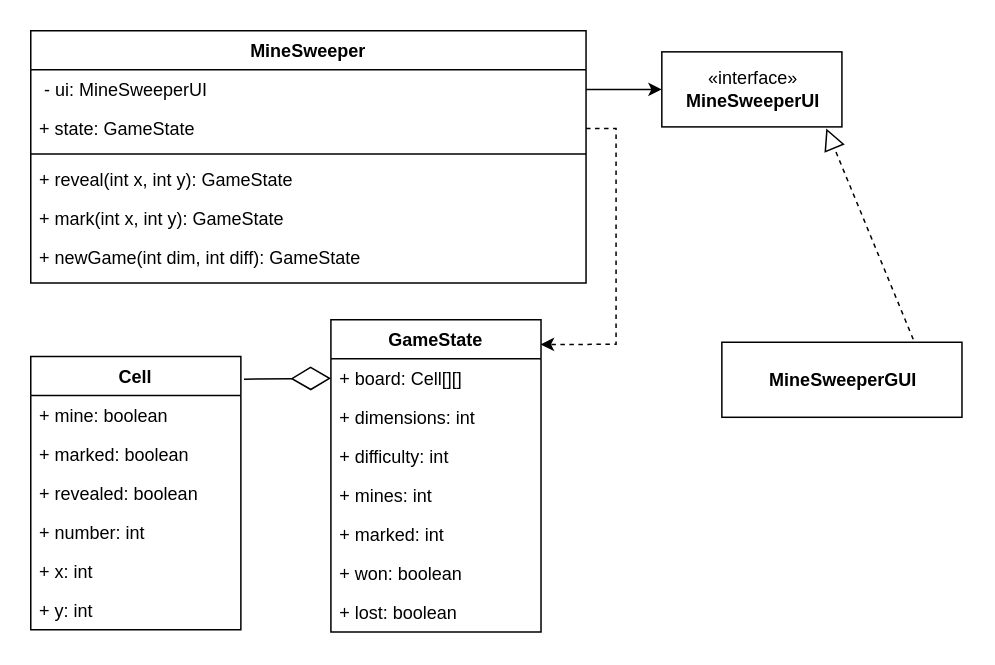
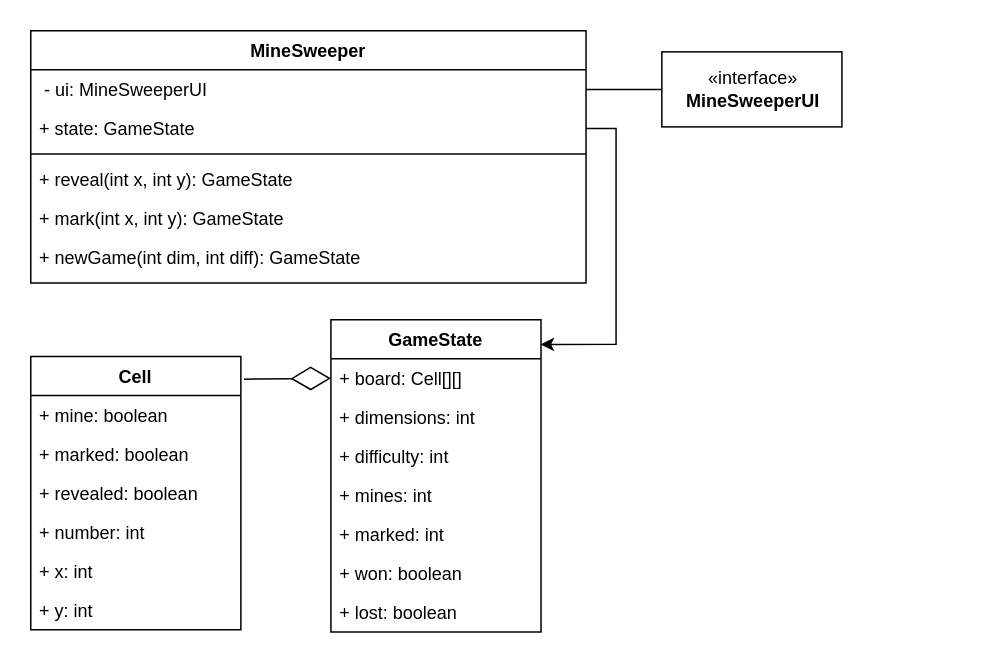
edge "- ui: MineSweeperUI" -> "«interface» MineSweeperUI": arrowhead classic -> none
edge "MineSweeperGUI" -> "«interface» MineSweeperUI": removed
edge "+ state: GameState" -> "GameState": style dashed -> solid
node "MineSweeperGUI": removed
